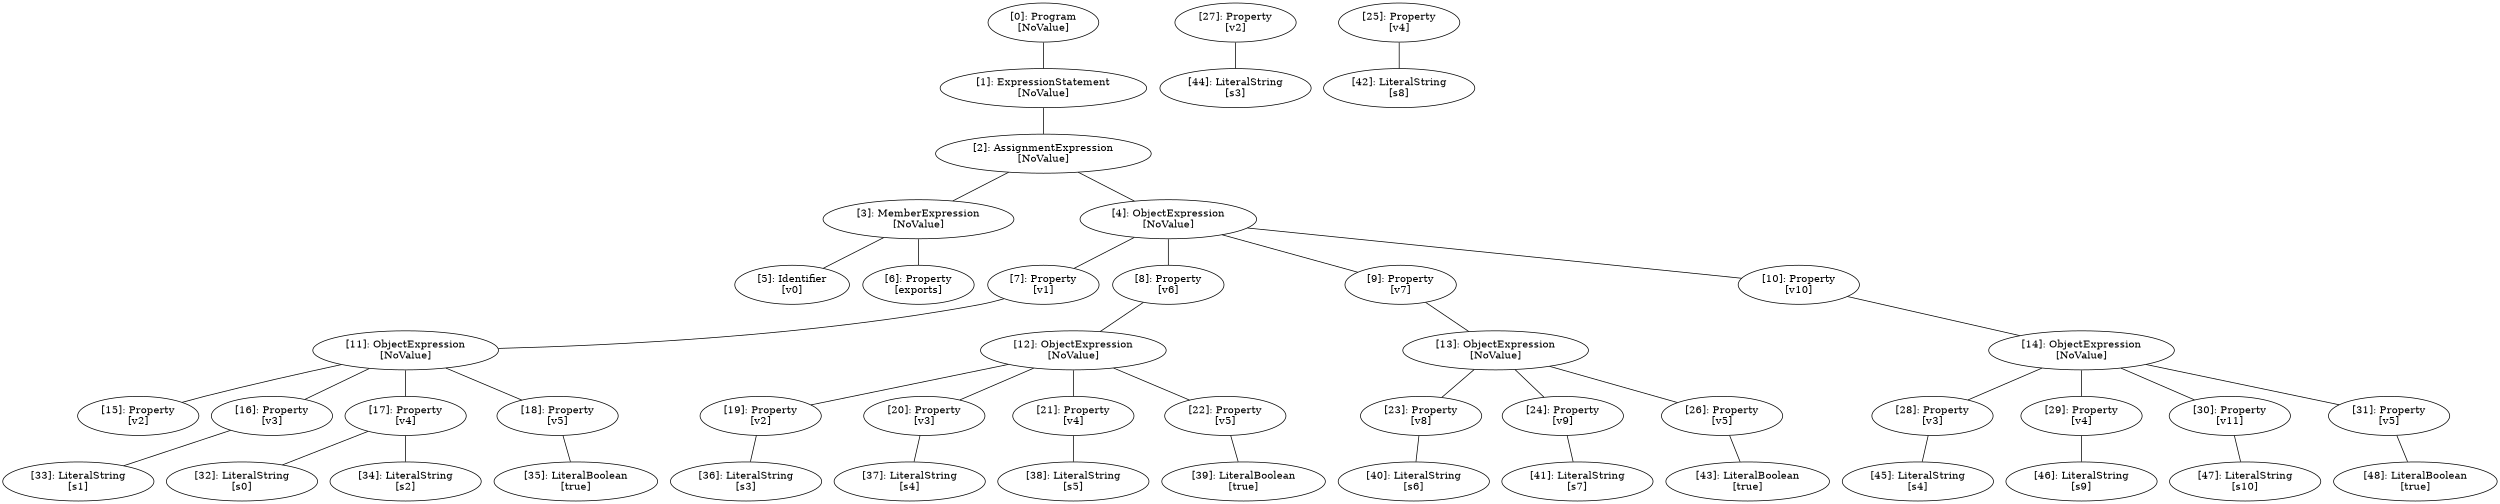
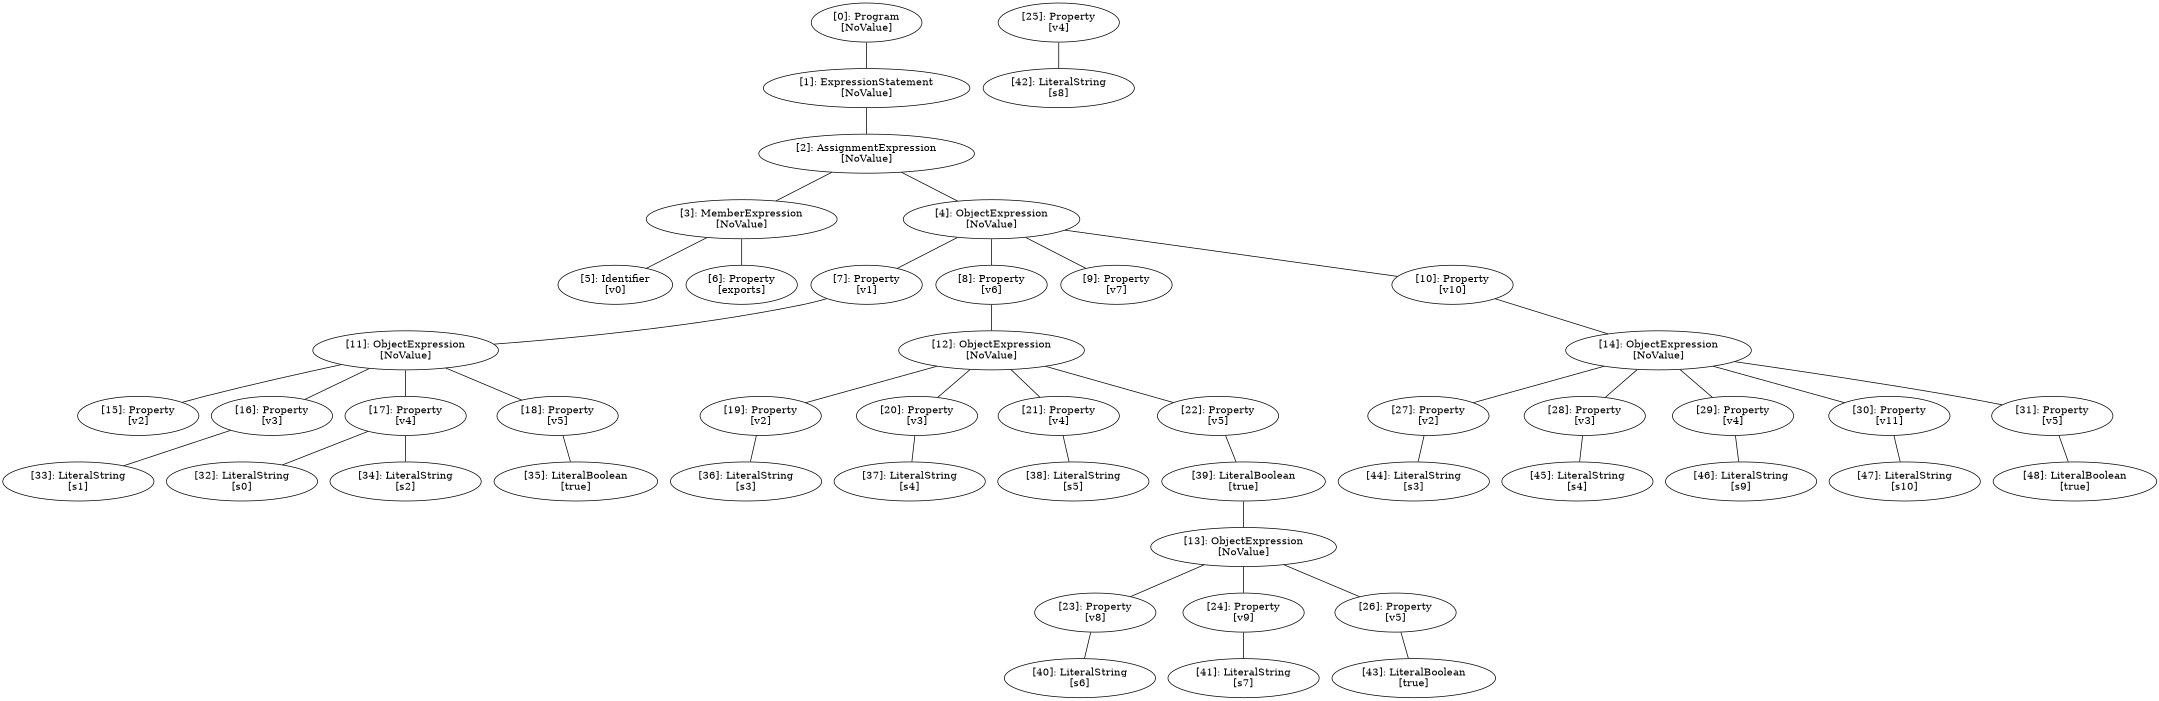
edge "[9]: Property [v7]" -- "[13]: ObjectExpression [NoValue]": now "[39]: LiteralBoolean [true]" -- "[13]: ObjectExpression [NoValue]"
edge "[14]: ObjectExpression [NoValue]" -- "[27]: Property [v2]": added
